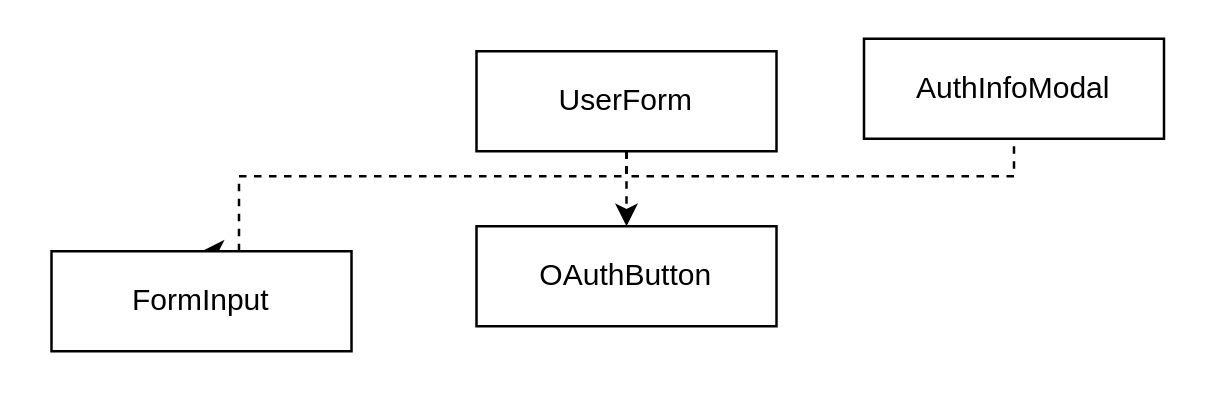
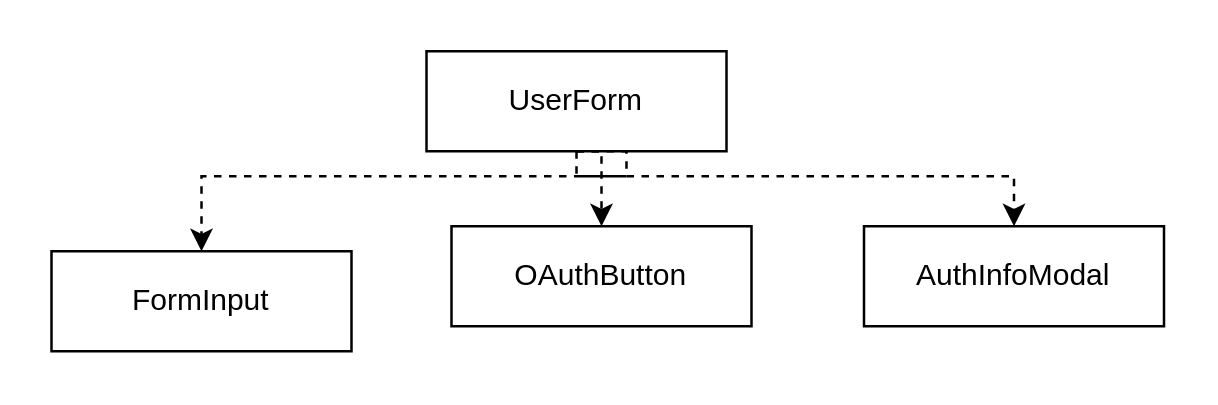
node "AuthInfoModal": moved (1014, 89) -> (1014, 276)
node "UserForm": moved (626, 101) -> (576, 101)
node "OAuthButton": moved (626, 276) -> (601, 276)
